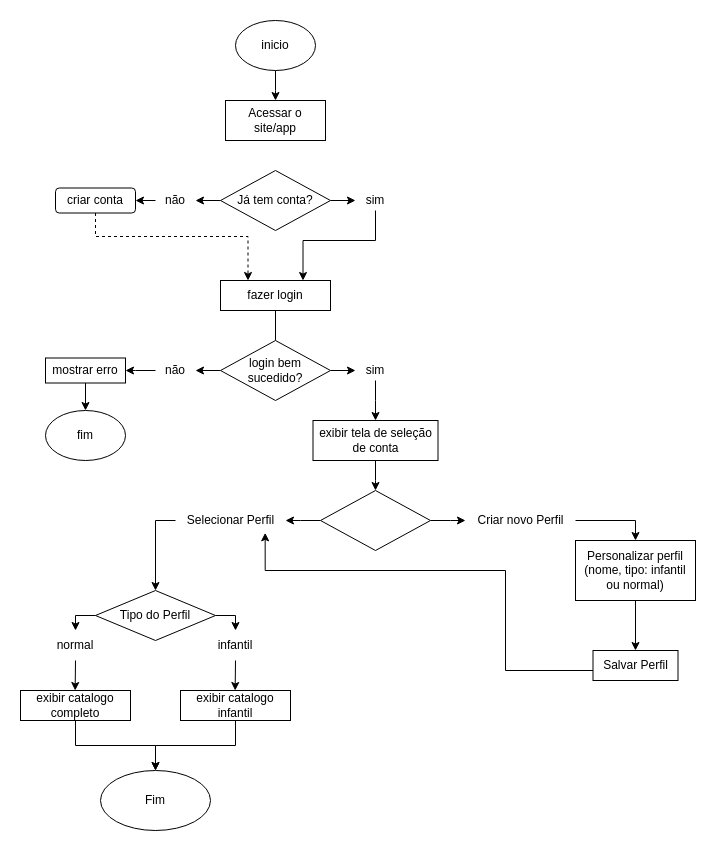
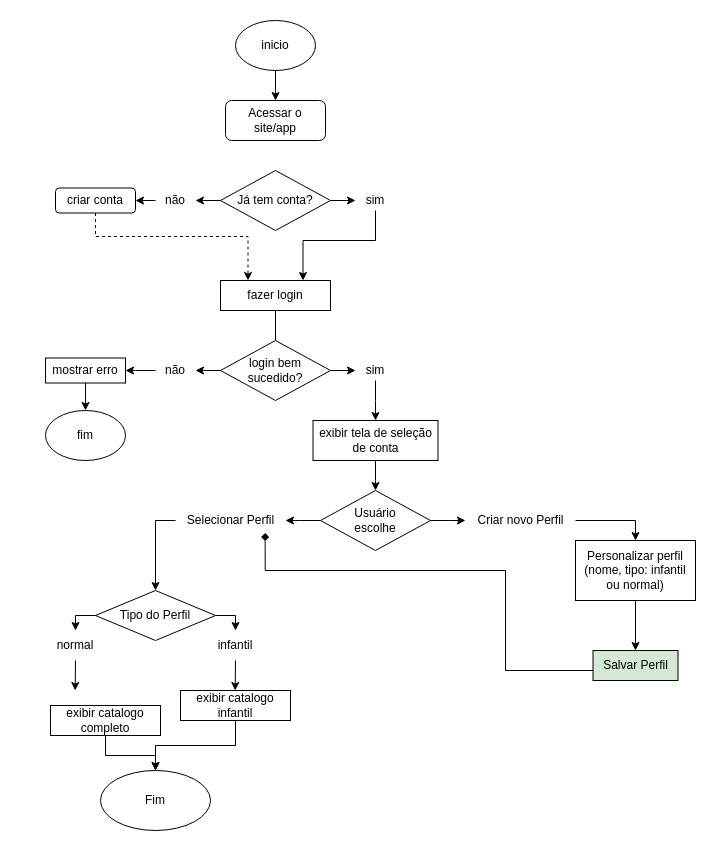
node "Acessar o site/app": shape rectangle -> rounded rectangle
node "Usuário escolhe": added
edge "Salvar Perfil" -> "Selecionar Perfil": arrowhead classic -> diamond
node "Salvar Perfil": fillcolor #ffffff -> #d5e8d4
node "exibir catalogo completo": moved (76, 706) -> (106, 721)
